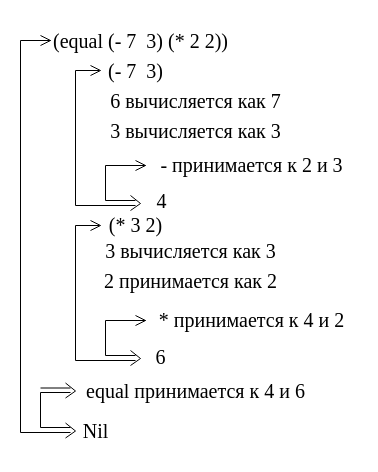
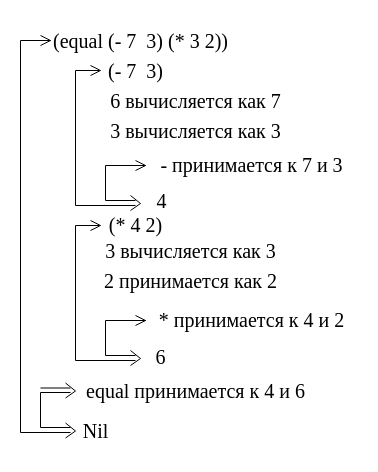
node "(equal (- 7 3) (* 2 2))": label "(equal (- 7 3) (* 2 2))" -> "(equal (- 7 3) (* 3 2))"
node "- принимается к 2 и 3": label "- принимается к 2 и 3" -> "- принимается к 7 и 3"
node "(* 3 2)": label "(* 3 2)" -> "(* 4 2)"
